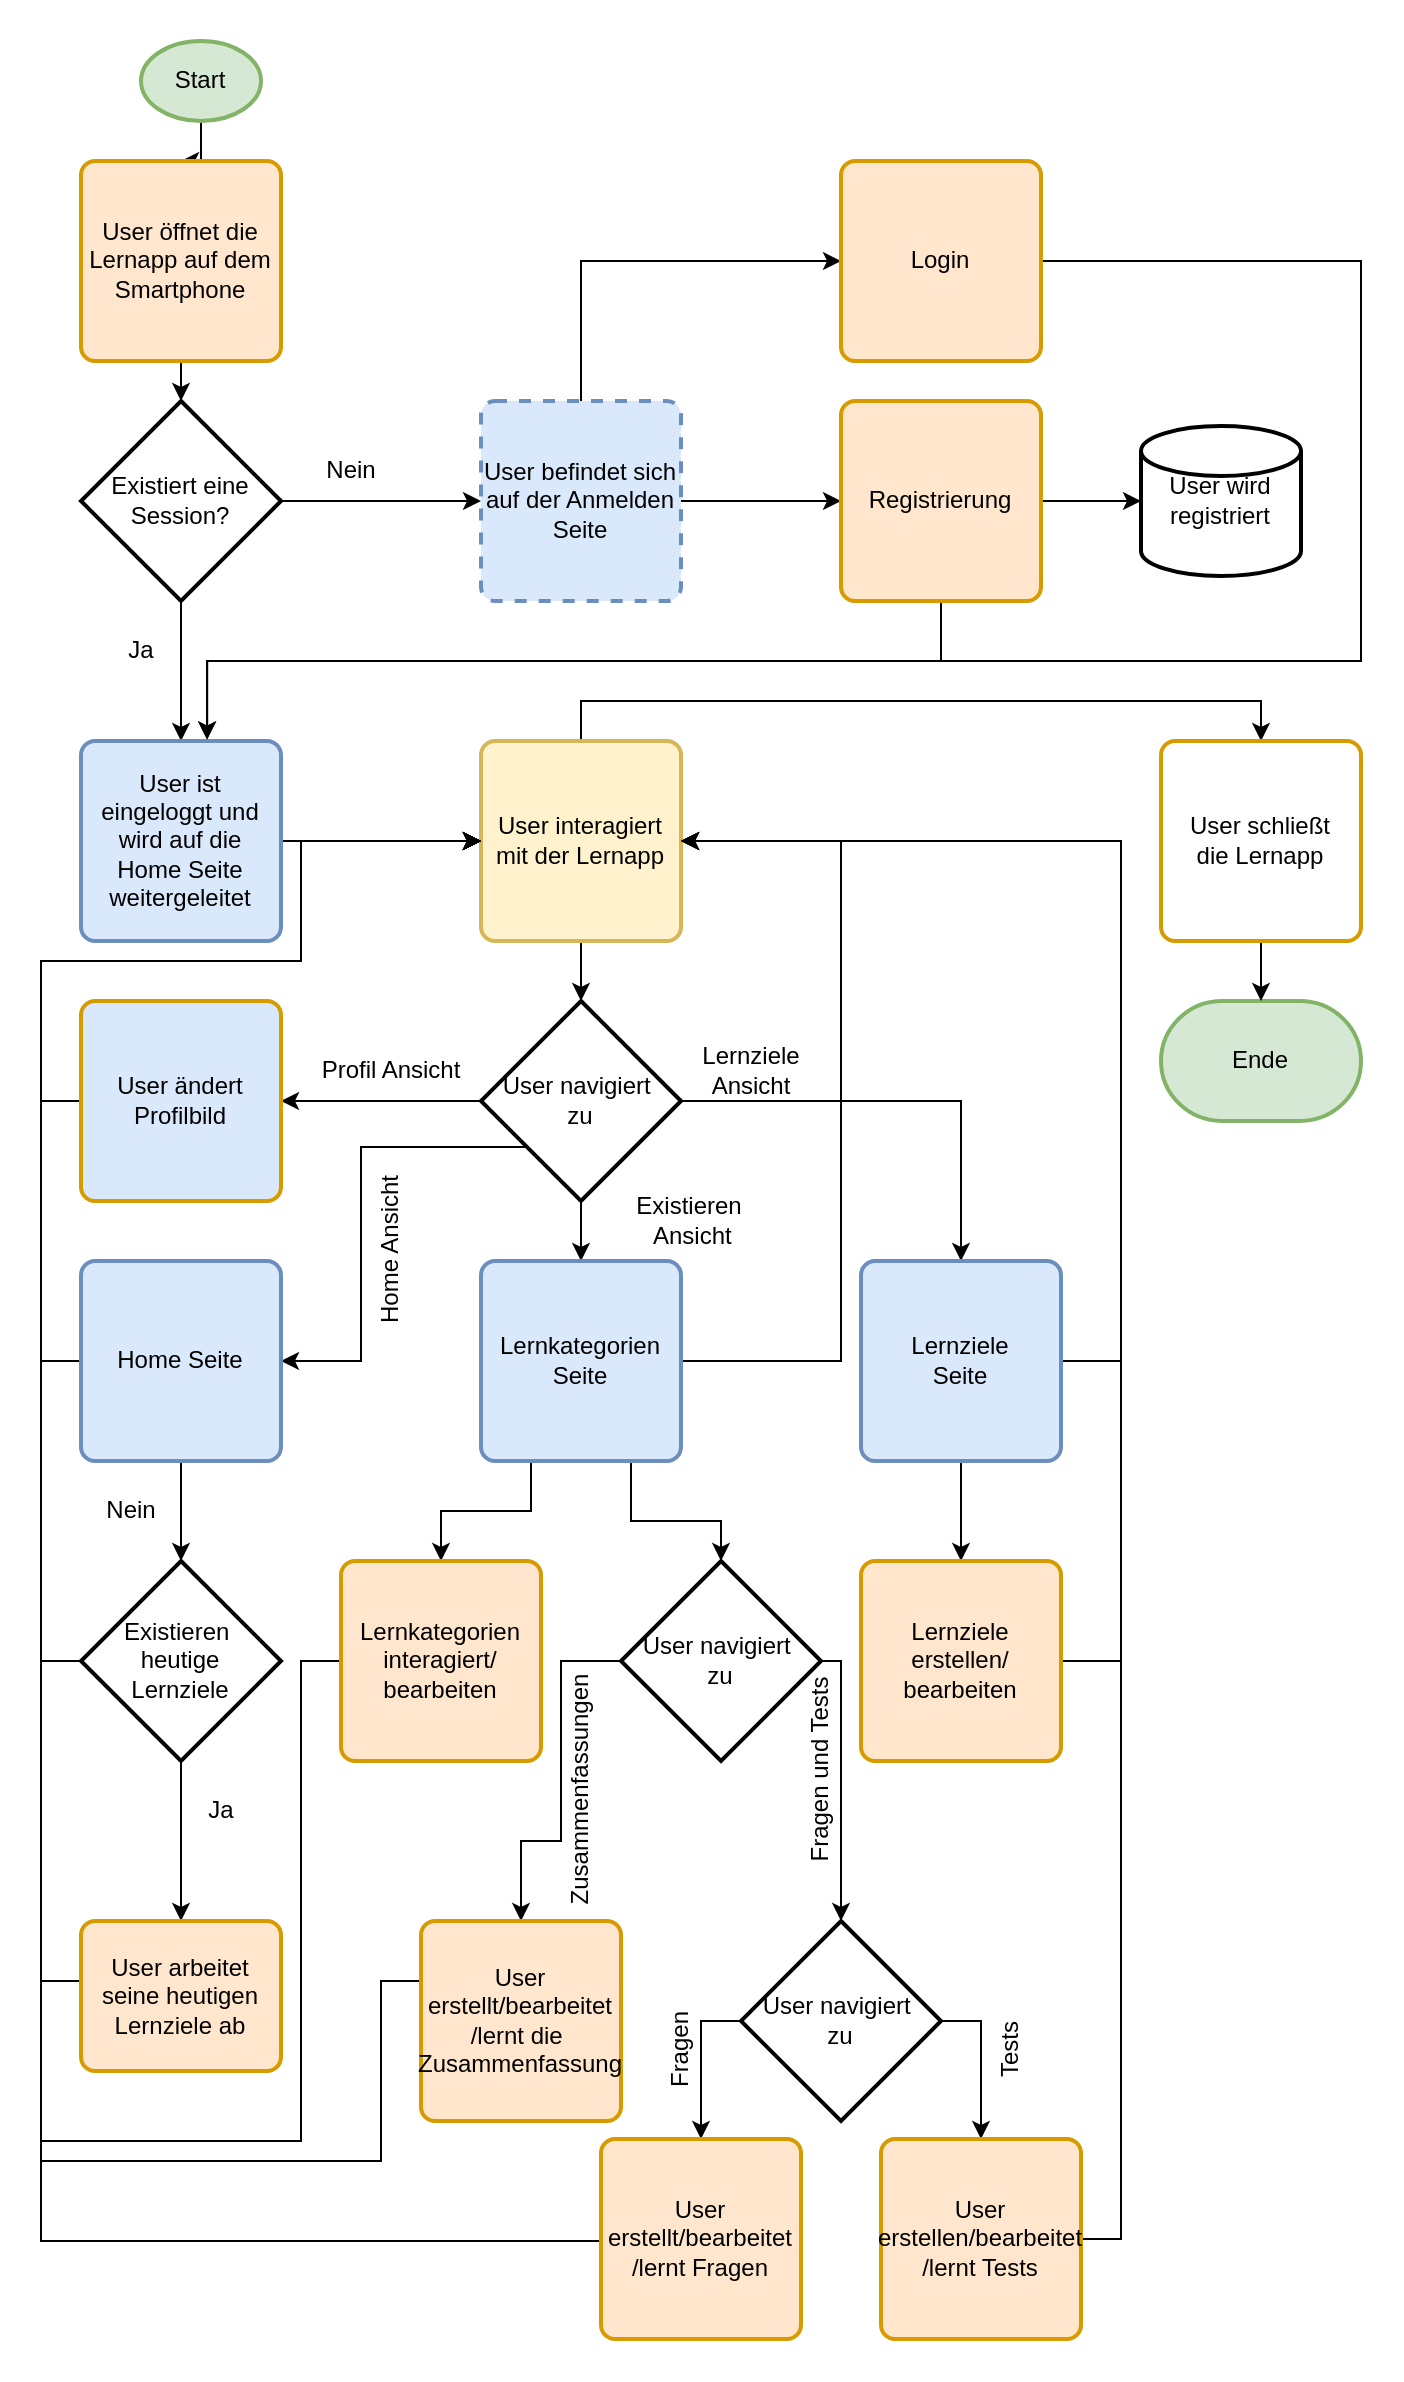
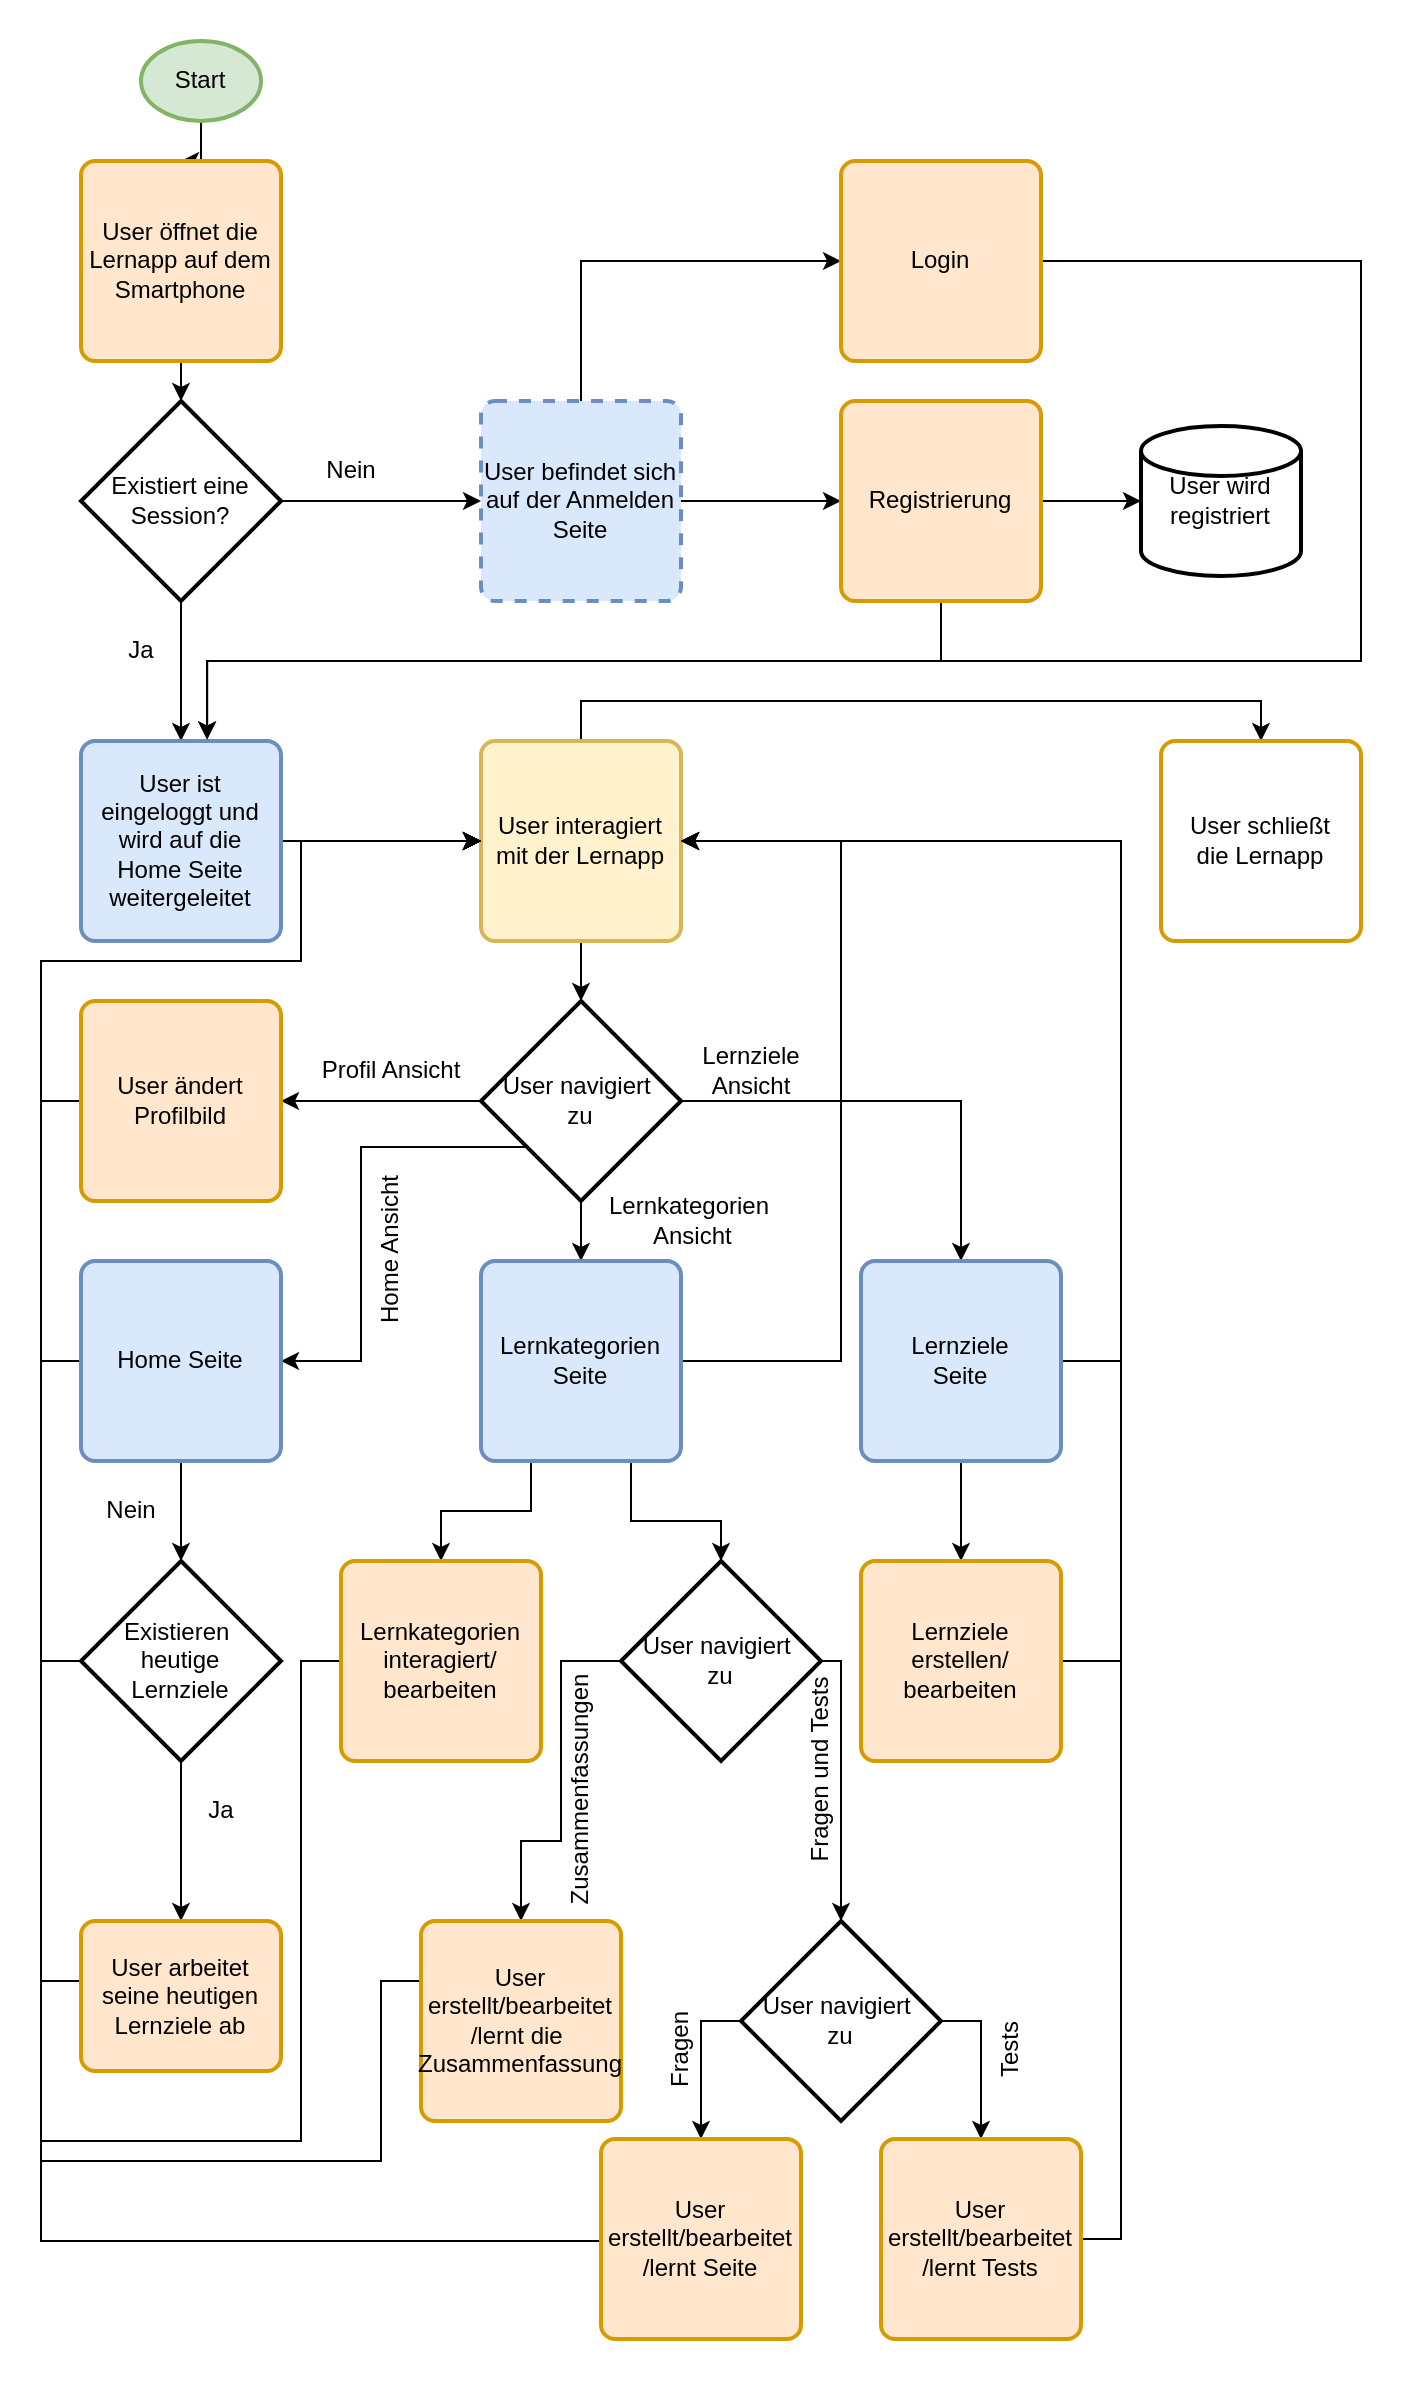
edge "User schließt die Lernapp" -> "Ende": removed
node "Ende": removed
node "User ändert Profilbild": fillcolor #dae8fc -> #ffe6cc
node "Existieren Ansicht": label "Existieren Ansicht" -> "Lernkategorien Ansicht"
node "User erstellt/bearbeitet /lernt Fragen": label "User erstellt/bearbeitet /lernt Fragen" -> "User erstellt/bearbeitet /lernt Seite"
node "User erstellen/bearbeitet /lernt Tests": label "User erstellen/bearbeitet /lernt Tests" -> "User erstellt/bearbeitet /lernt Tests"
